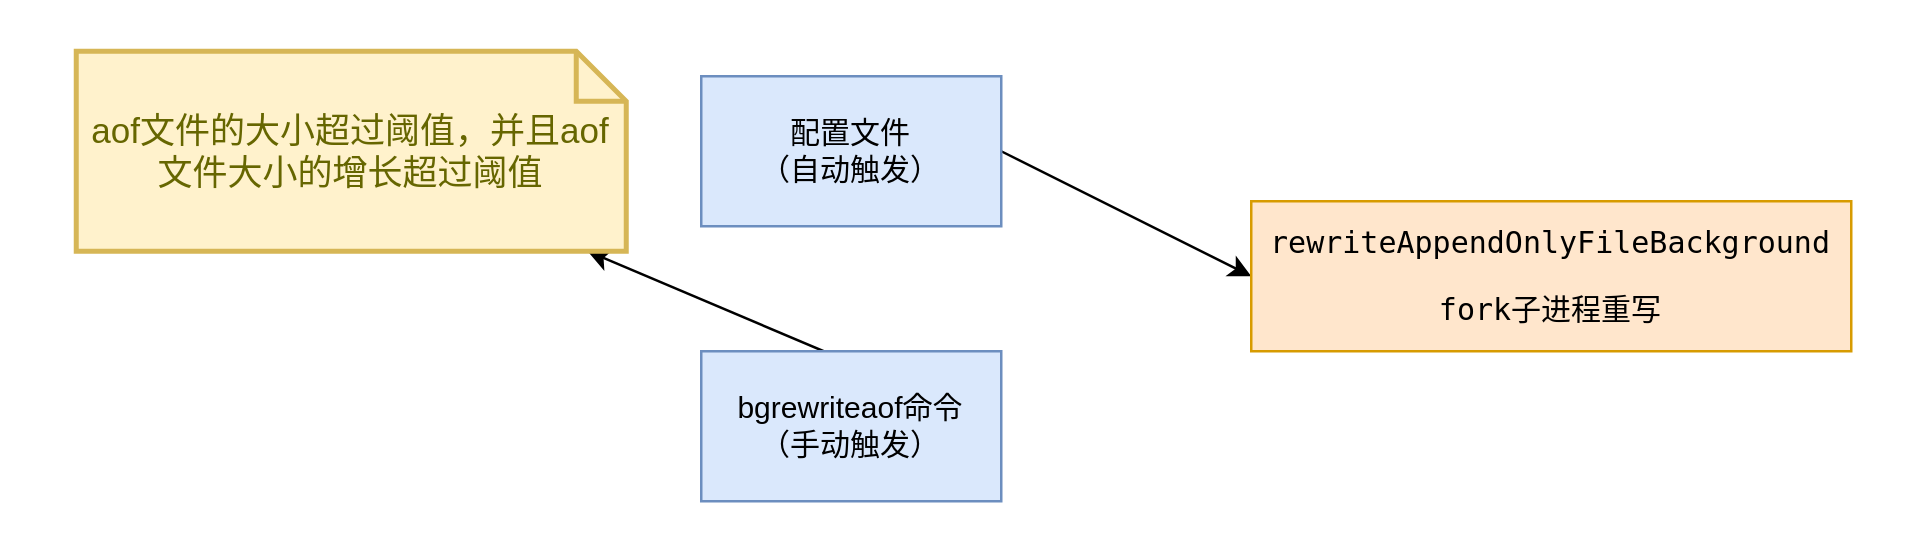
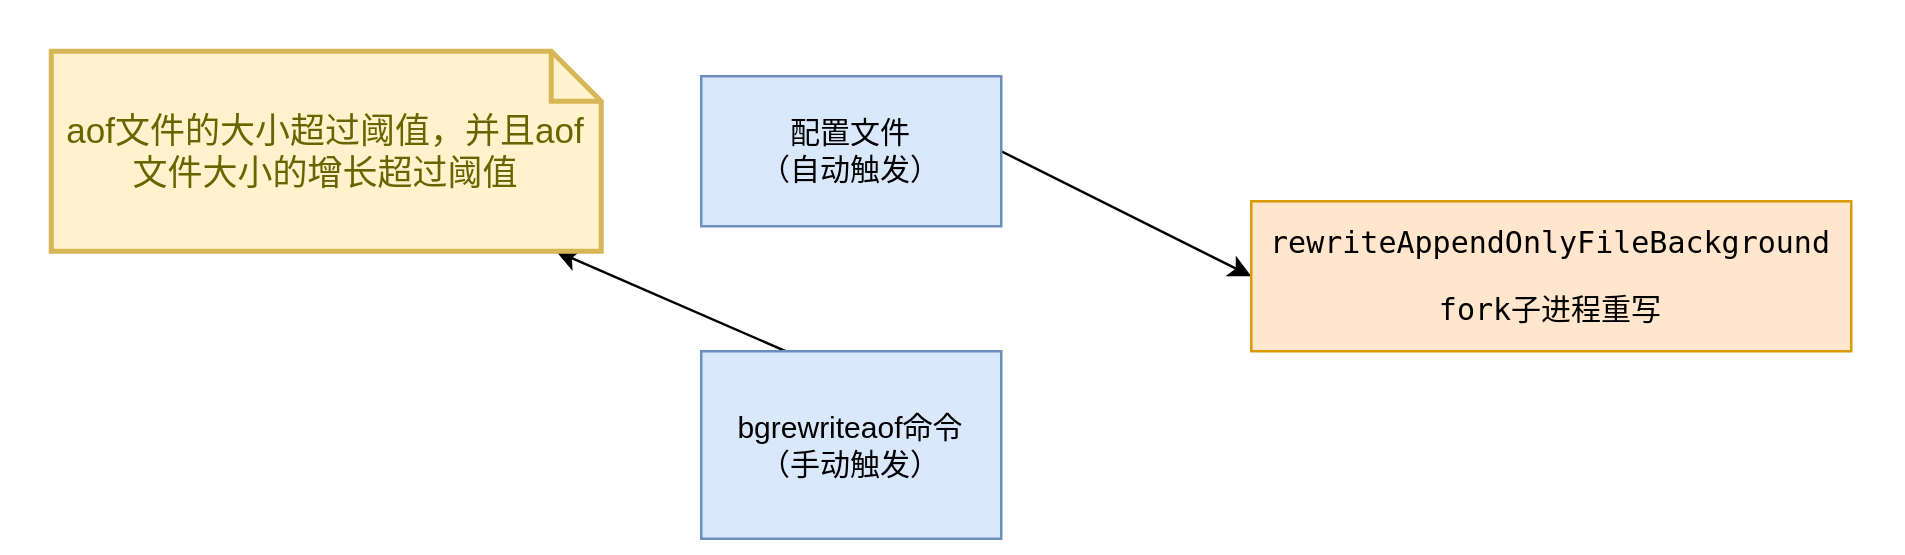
node "aof文件的大小超过阈值，并且aof文件大小的增长超过阈值": moved (351, 151) -> (326, 151)
node "bgrewriteaof命令 （手动触发）": size 300x150 -> 300x188
